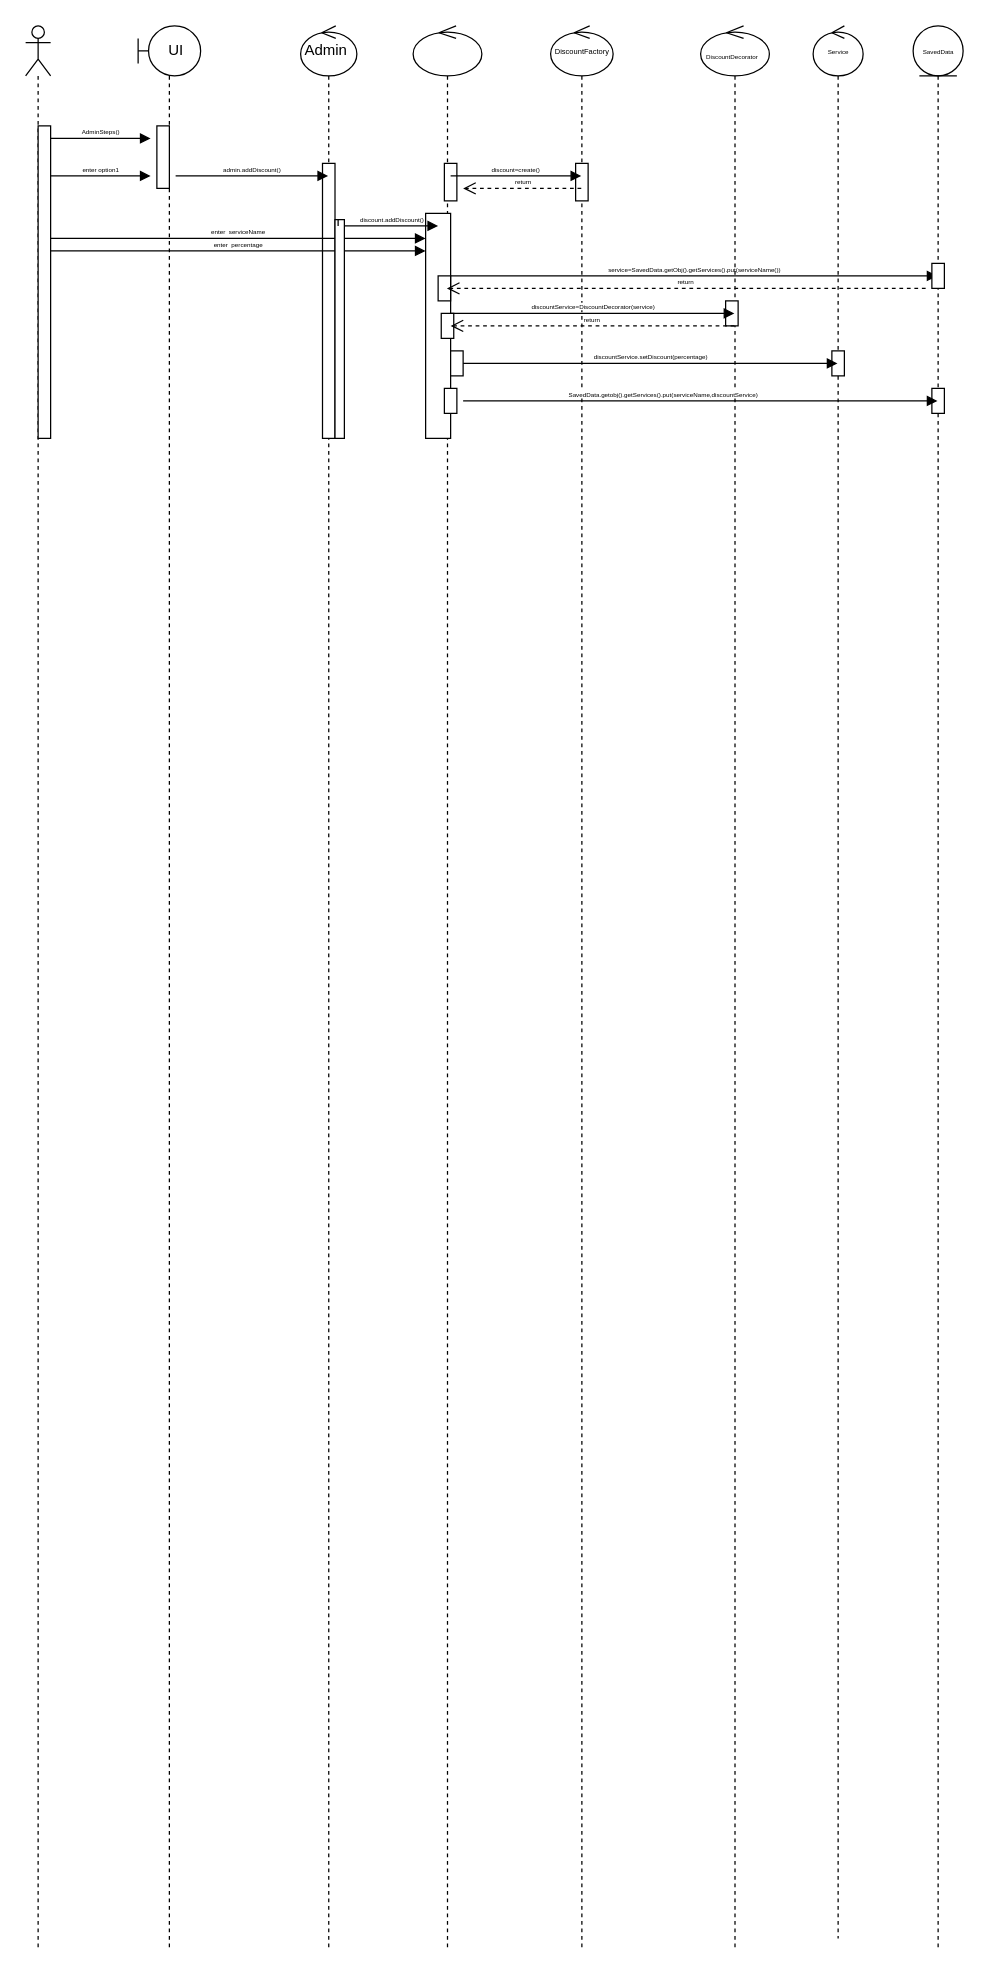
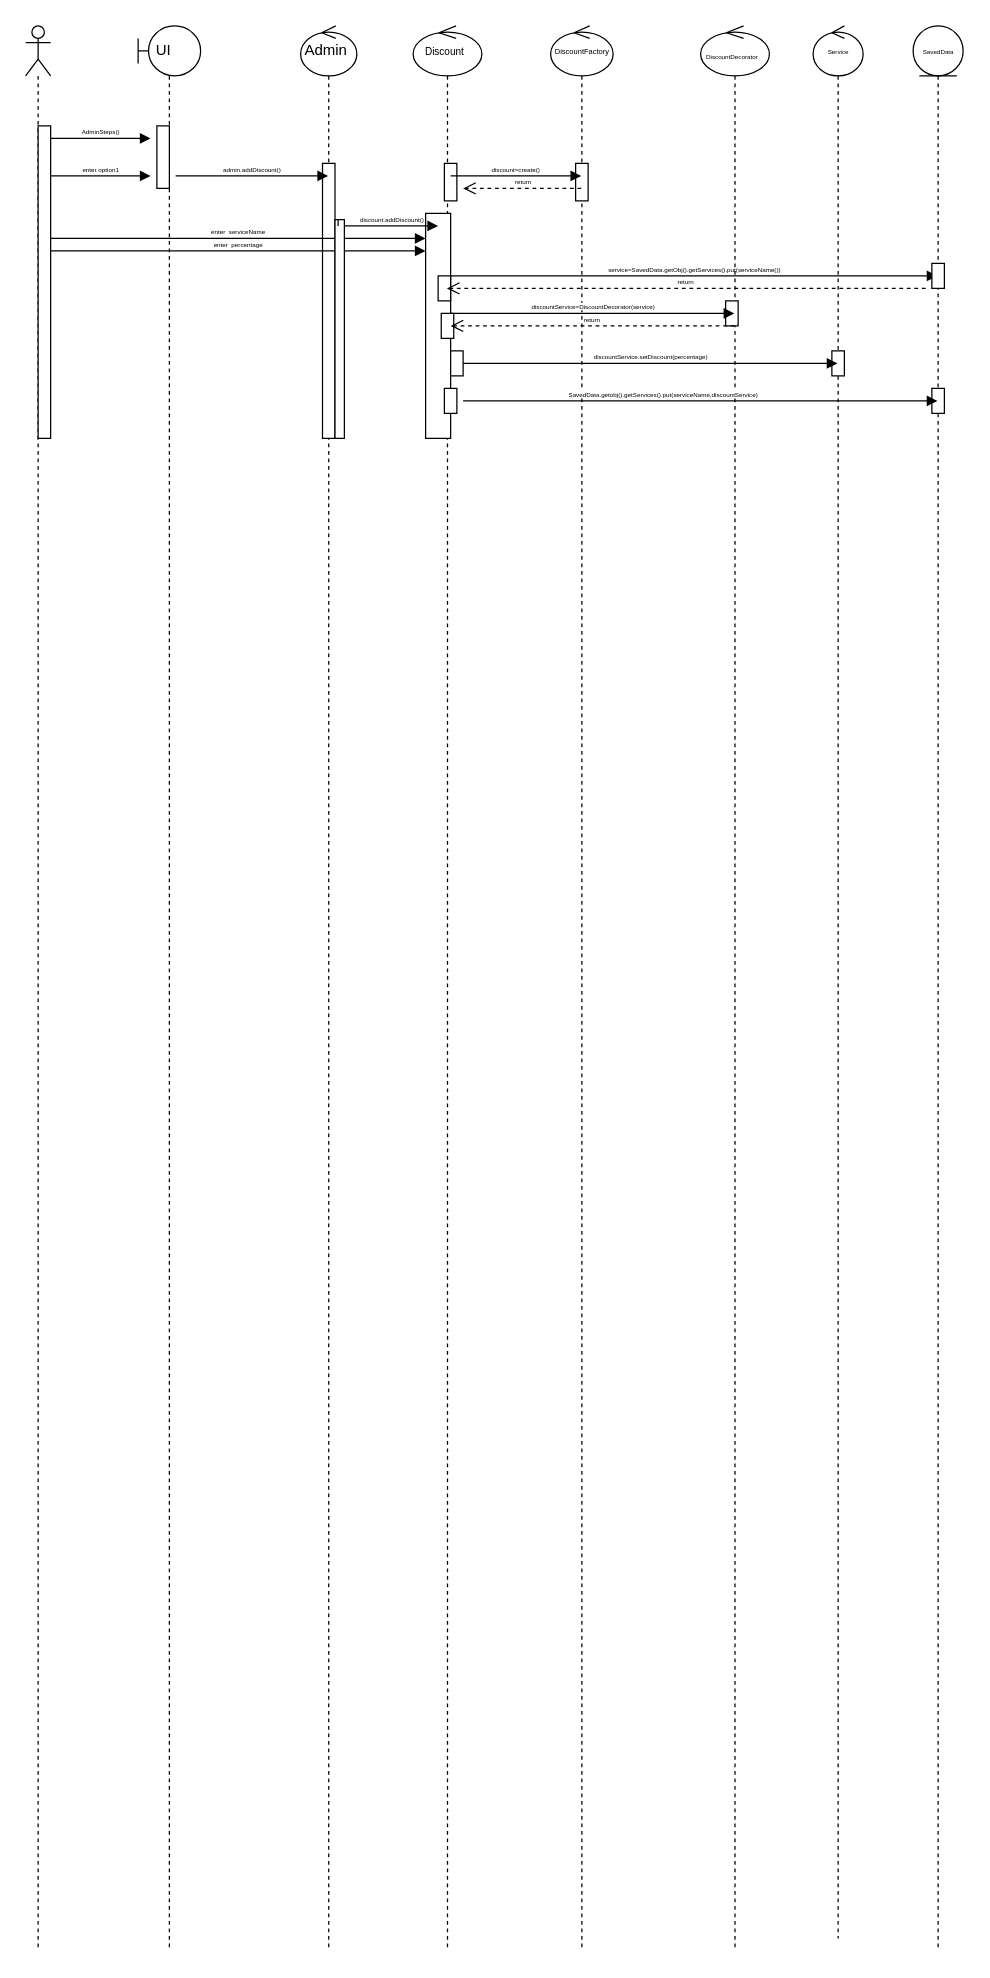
node "UI": moved (176, 51) -> (163, 51)
node "Discount": added
